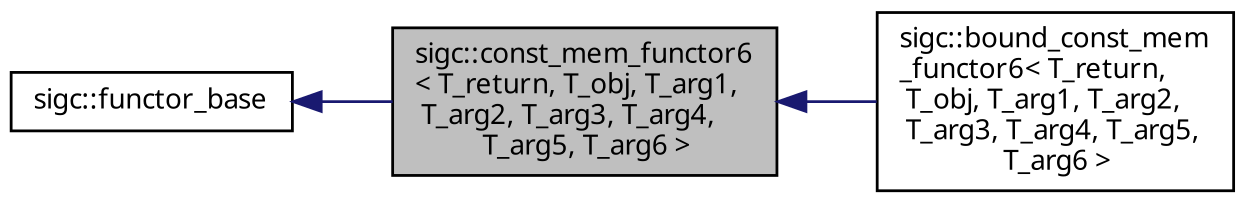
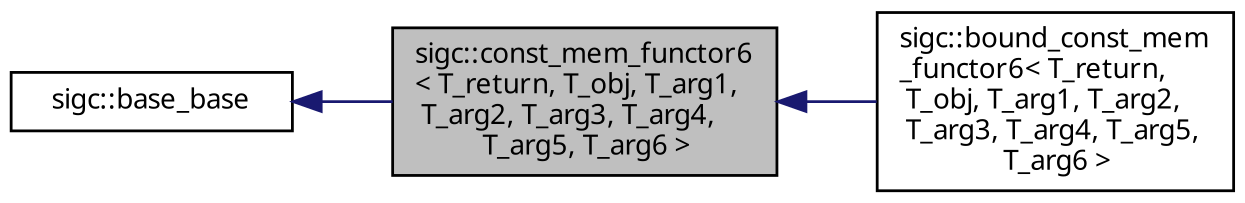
node "sigc::functor_base": label "sigc::functor_base" -> "sigc::base_base"
